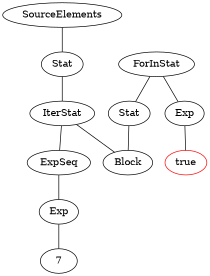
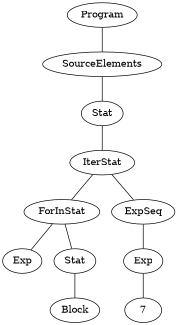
node "Program": added
edge "IterStat" -- "Block": now "IterStat" -- "ForInStat"
node "true": removed
